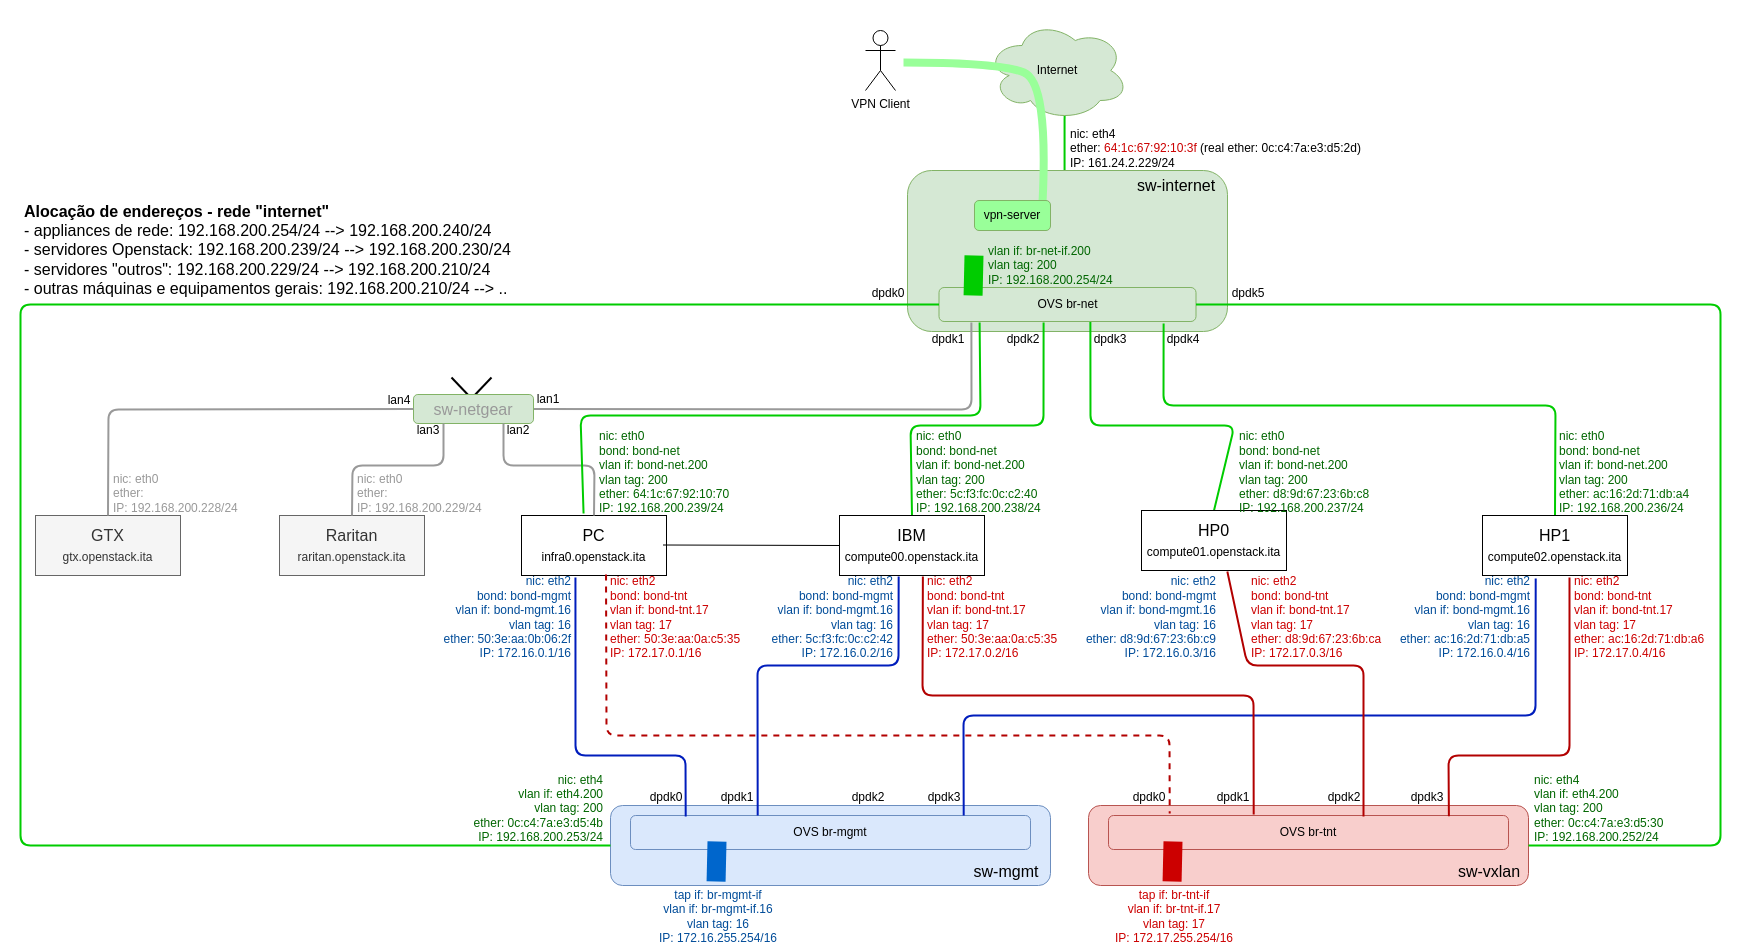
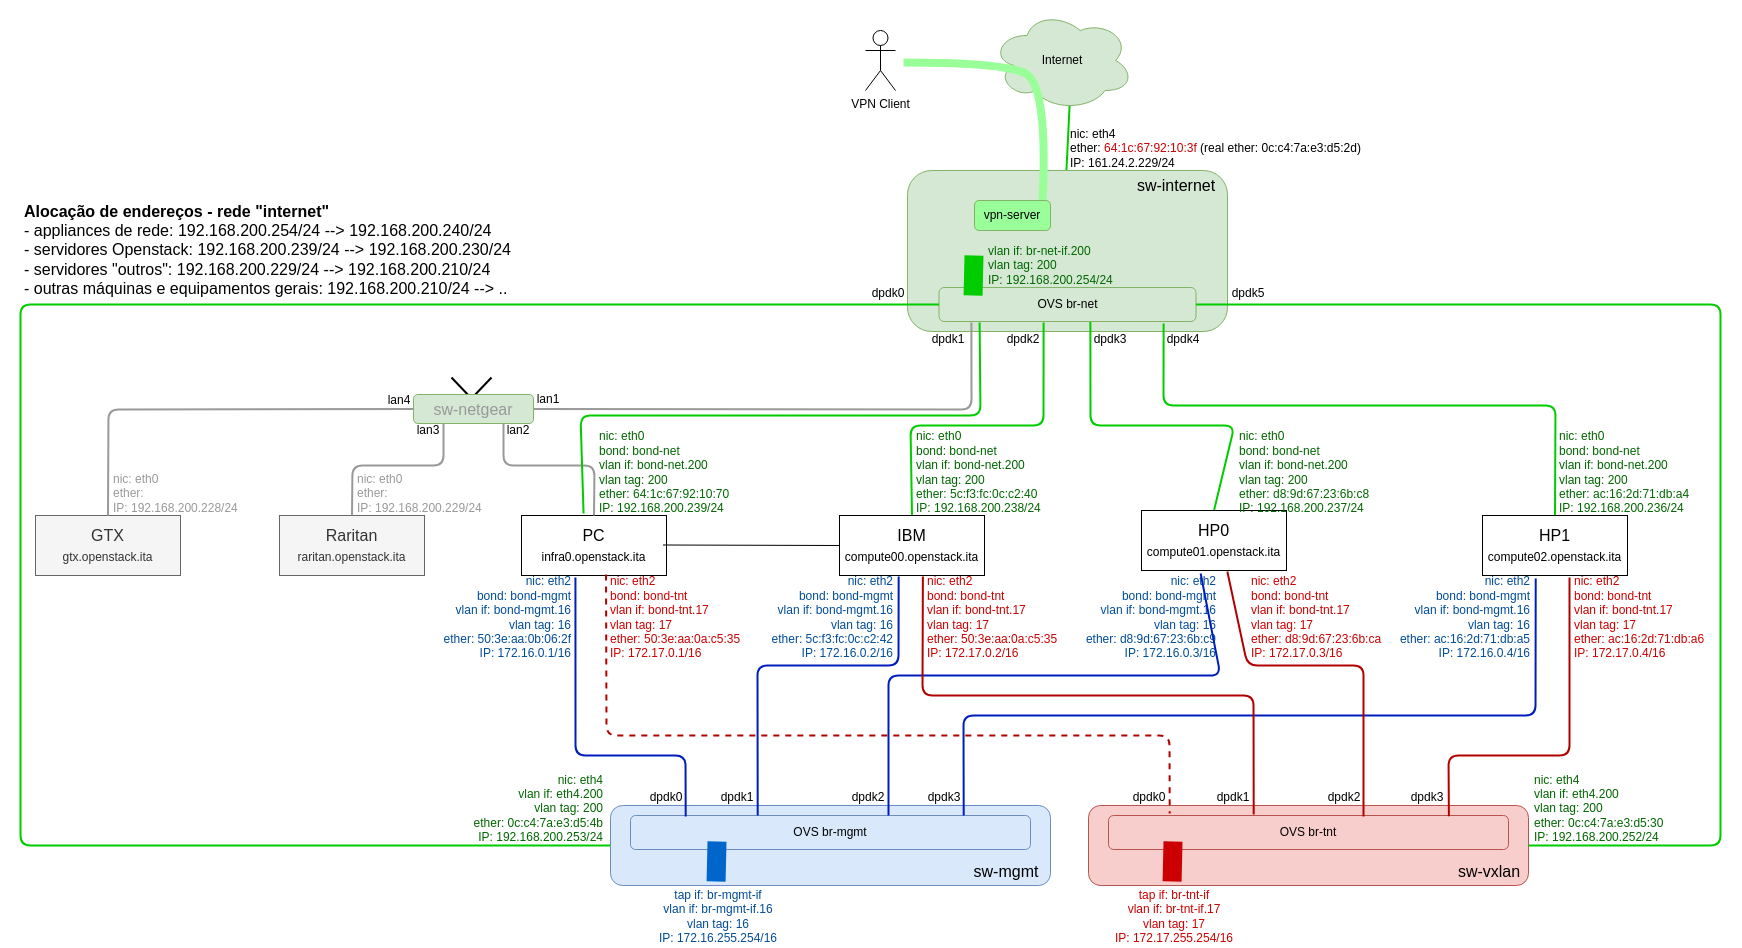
node "Internet": moved (1058, 71) -> (1063, 61)
edge "HP0compute01.openstack.ita" -- "OVS br-mgmt": added
